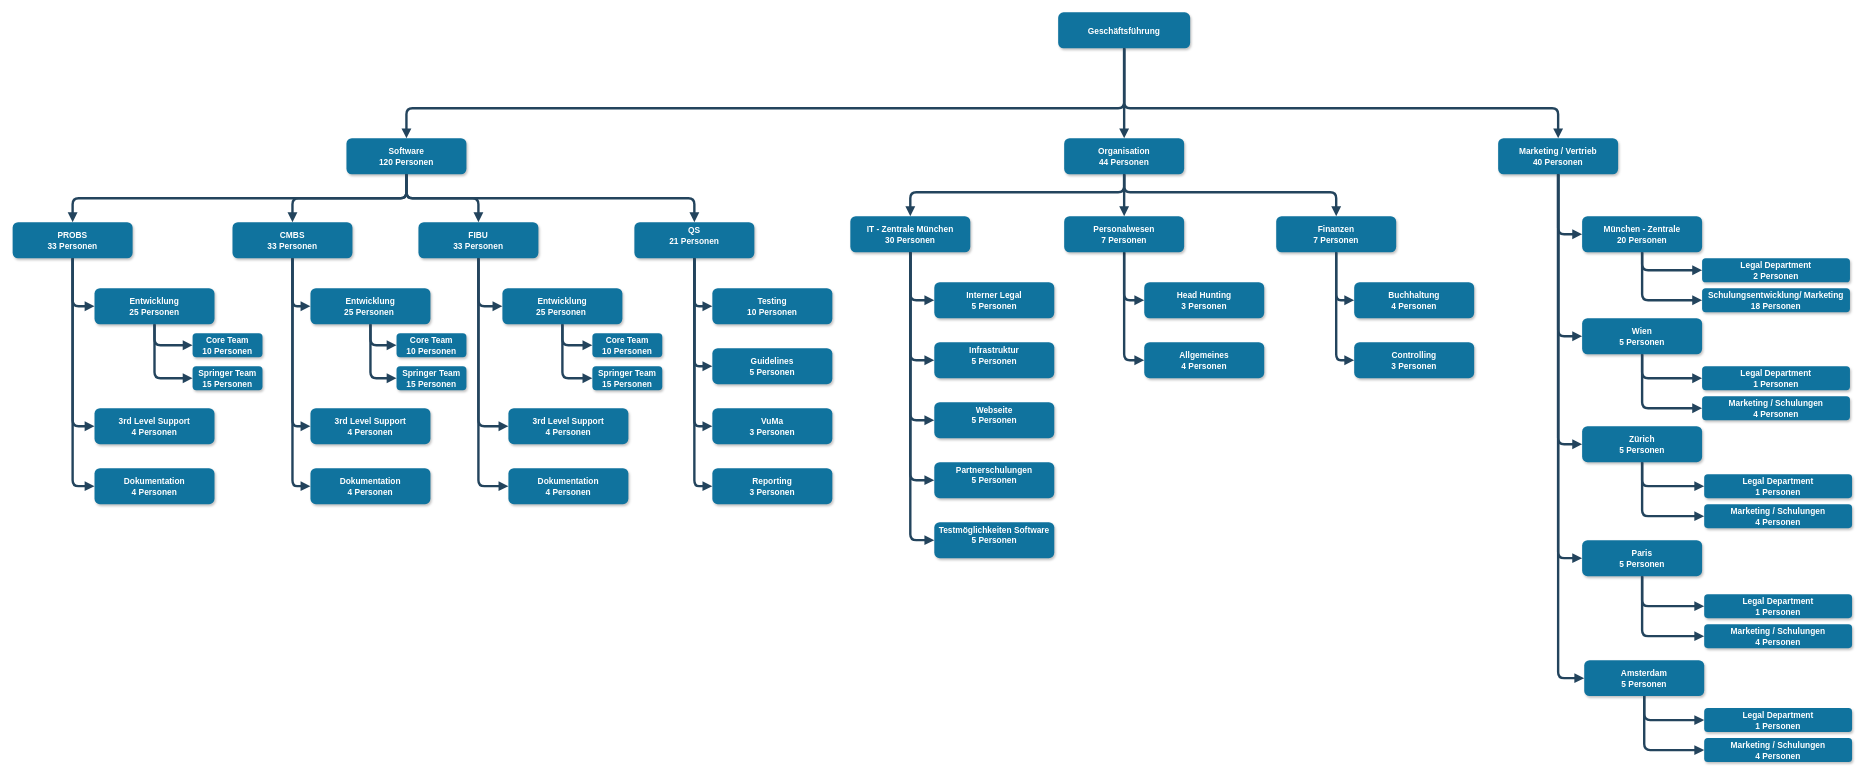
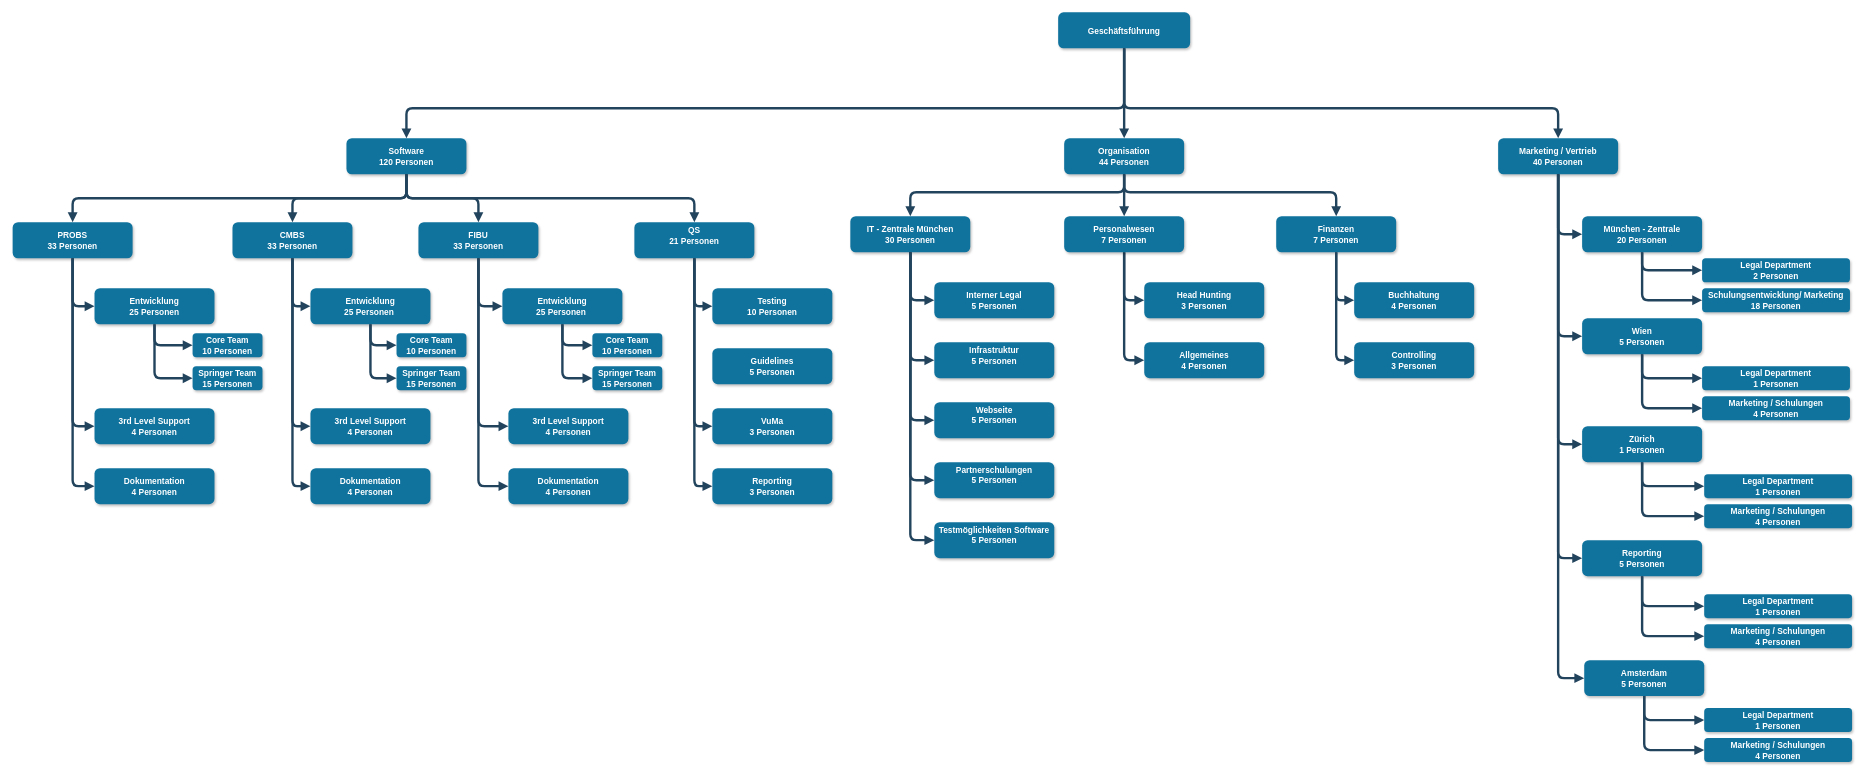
edge "QS 21 Personen" -> "Guidelines 5 Personen": removed
node "Zürich 5 Personen": label "Zürich 5 Personen" -> "Zürich 1 Personen"
node "Paris 5 Personen": label "Paris 5 Personen" -> "Reporting 5 Personen"
